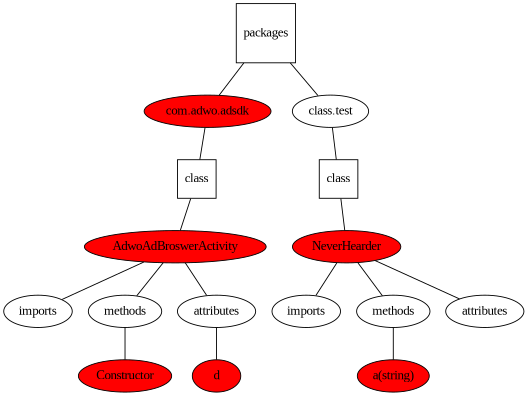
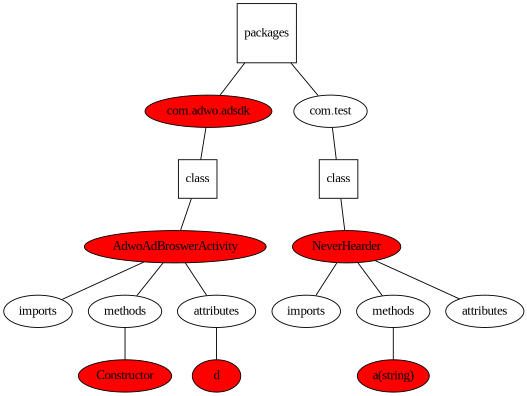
node "class.test": label "class.test" -> "com.test"
